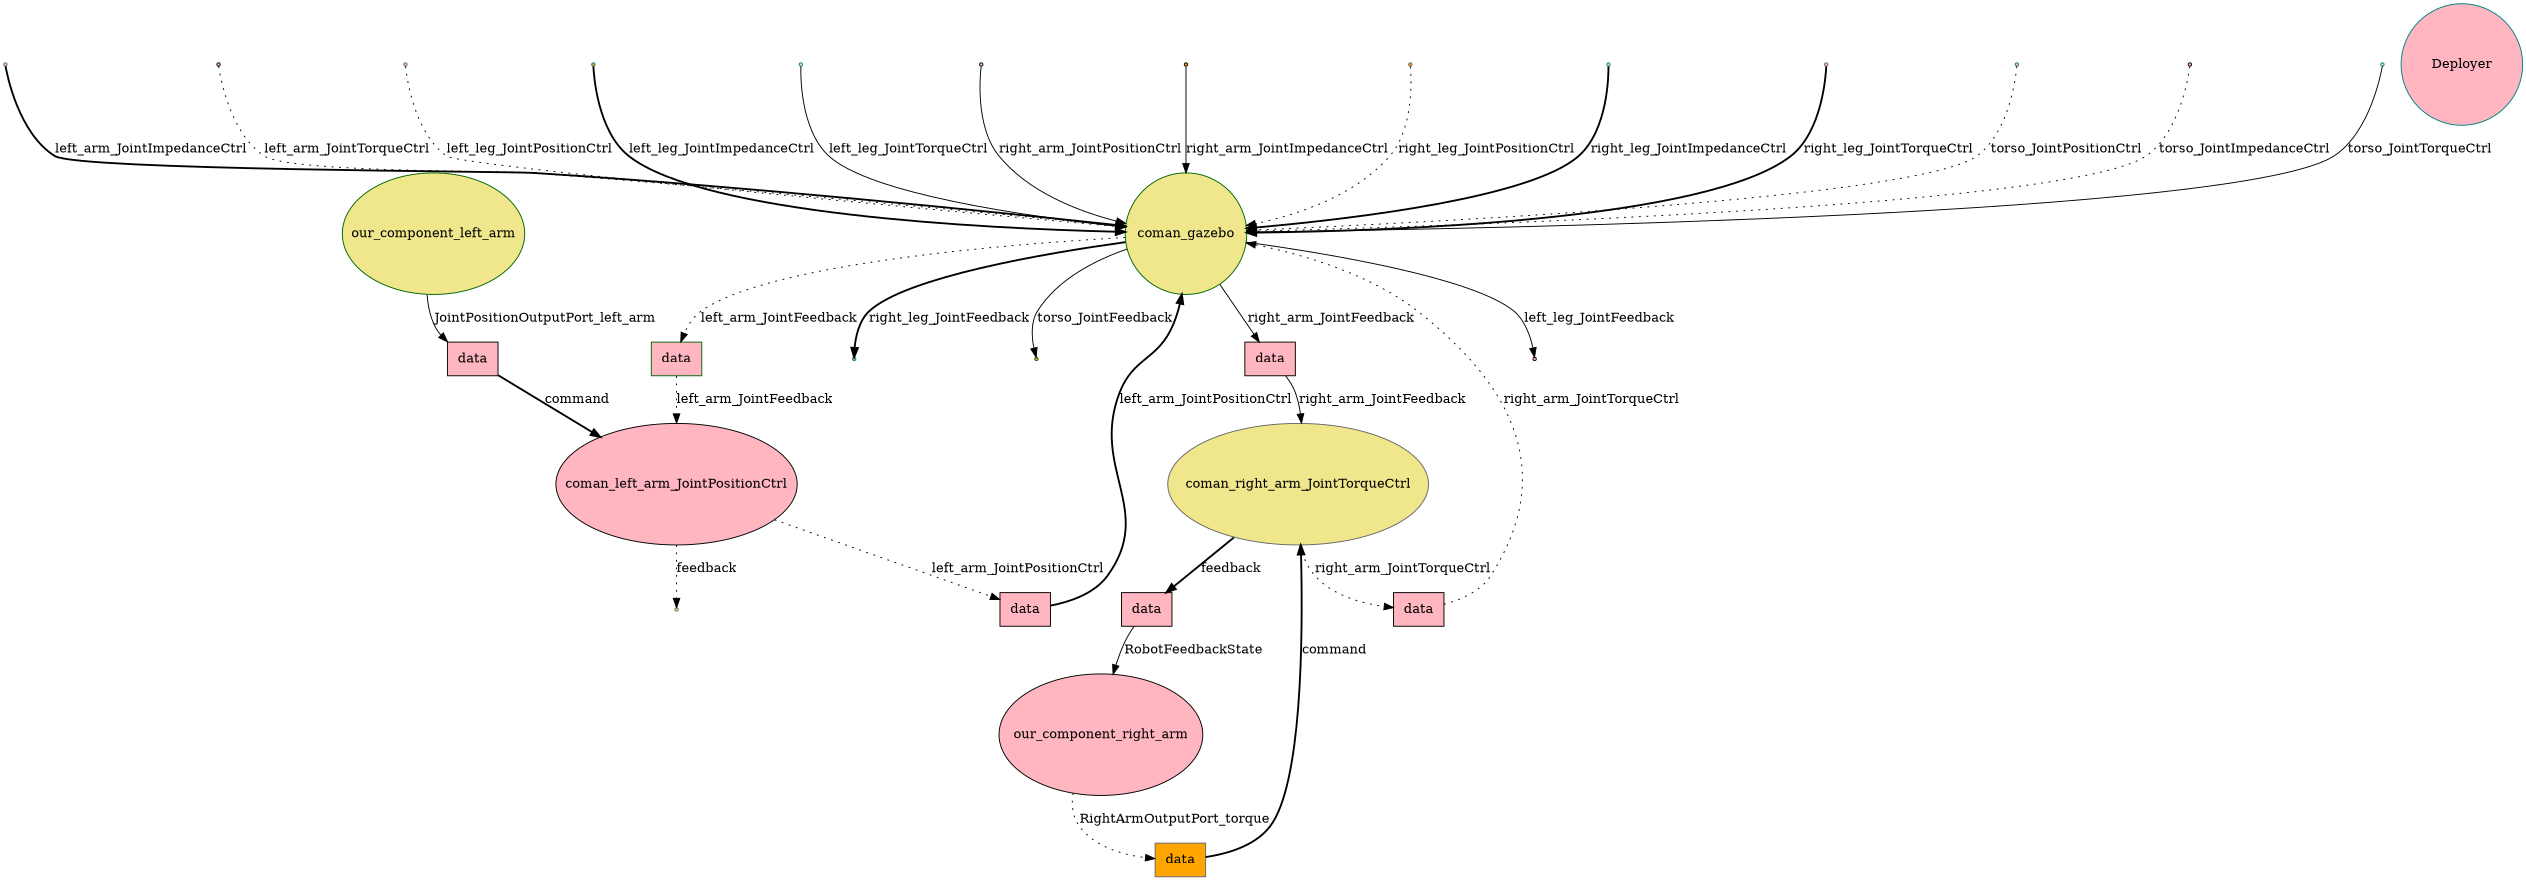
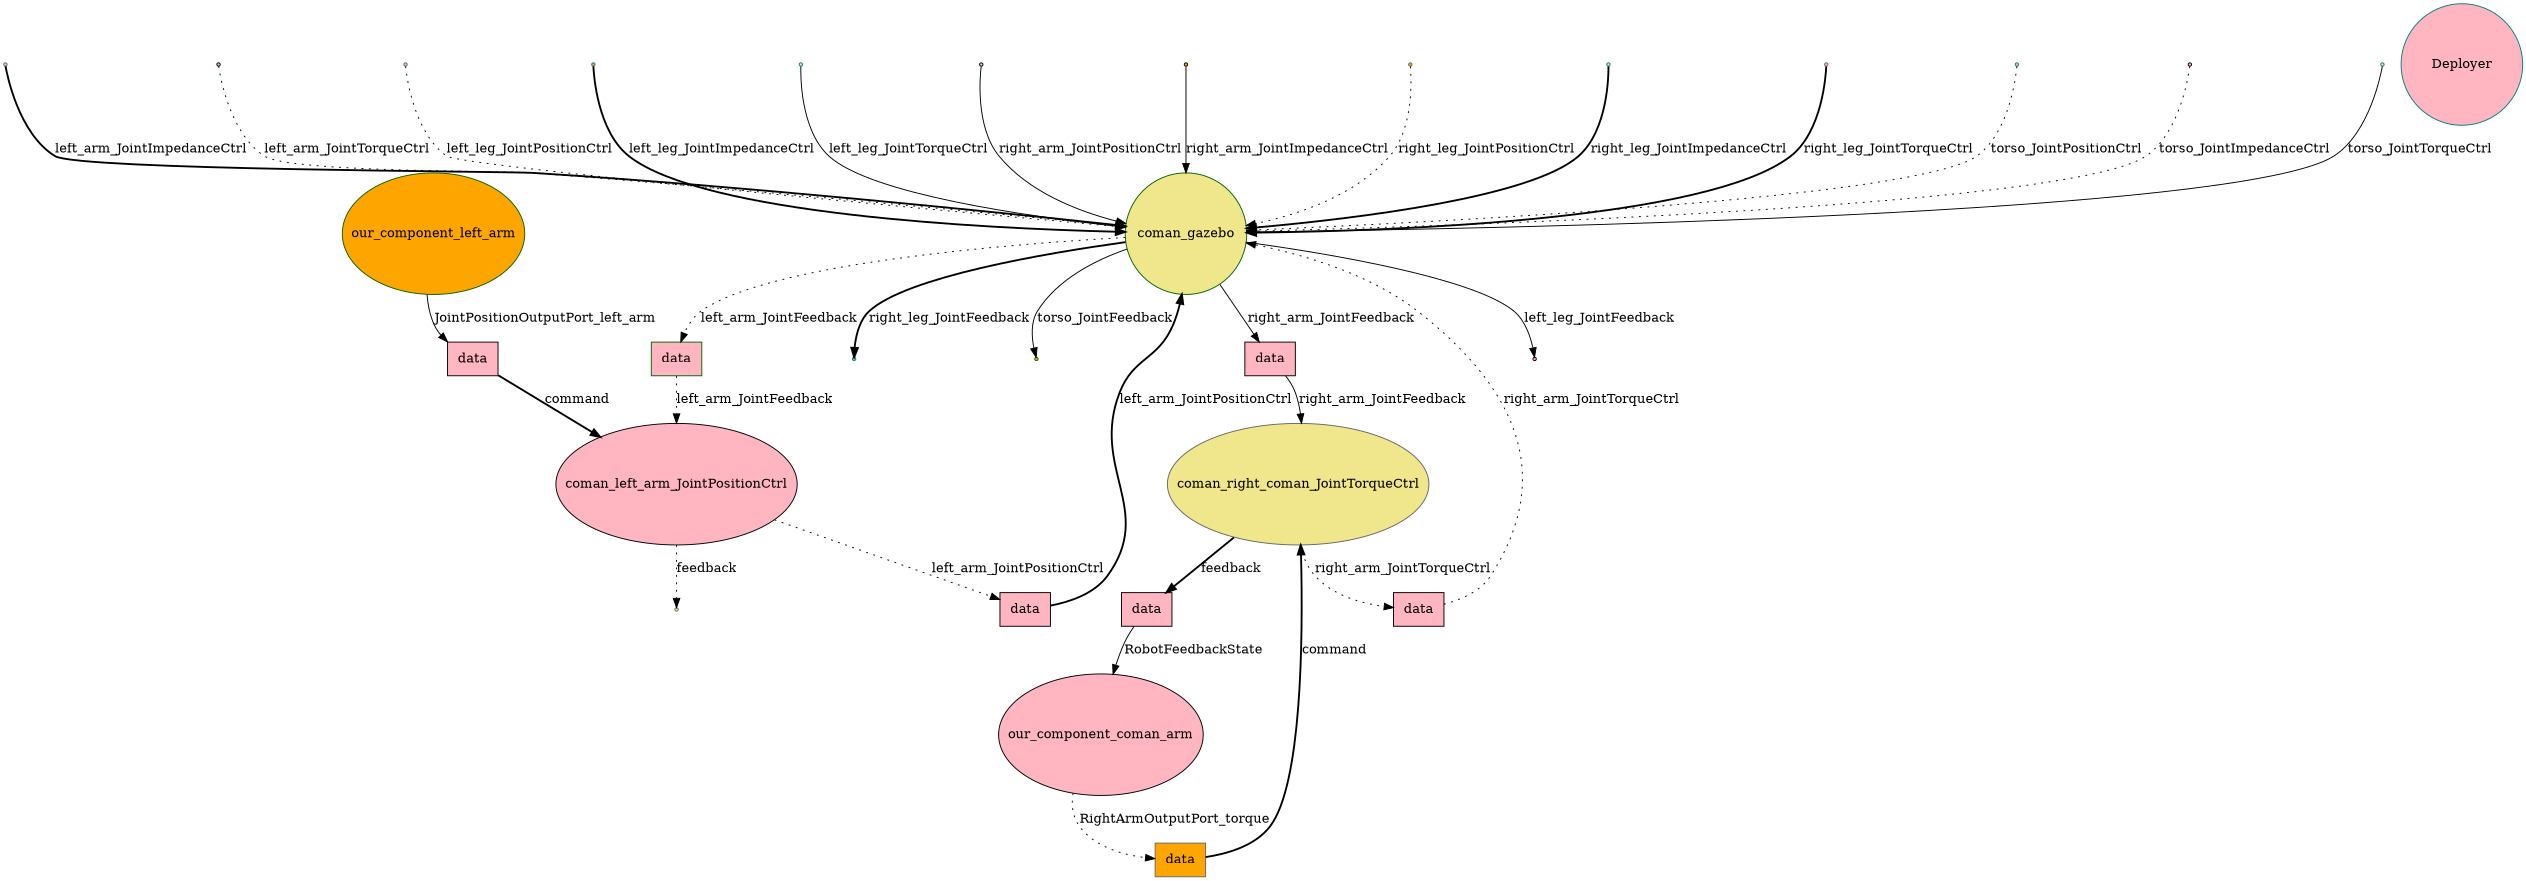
node "our_component_left_arm": fillcolor khaki -> orange
node "coman_right_arm_JointTorqueCtrl": label "coman_right_arm_JointTorqueCtrl" -> "coman_right_coman_JointTorqueCtrl"
node "our_component_right_arm": label "our_component_right_arm" -> "our_component_coman_arm"
